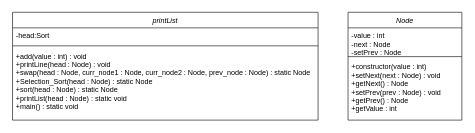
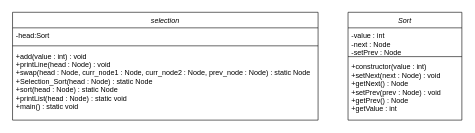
node "printList": label "printList" -> "selection"
node "Node": label "Node" -> "Sort"
